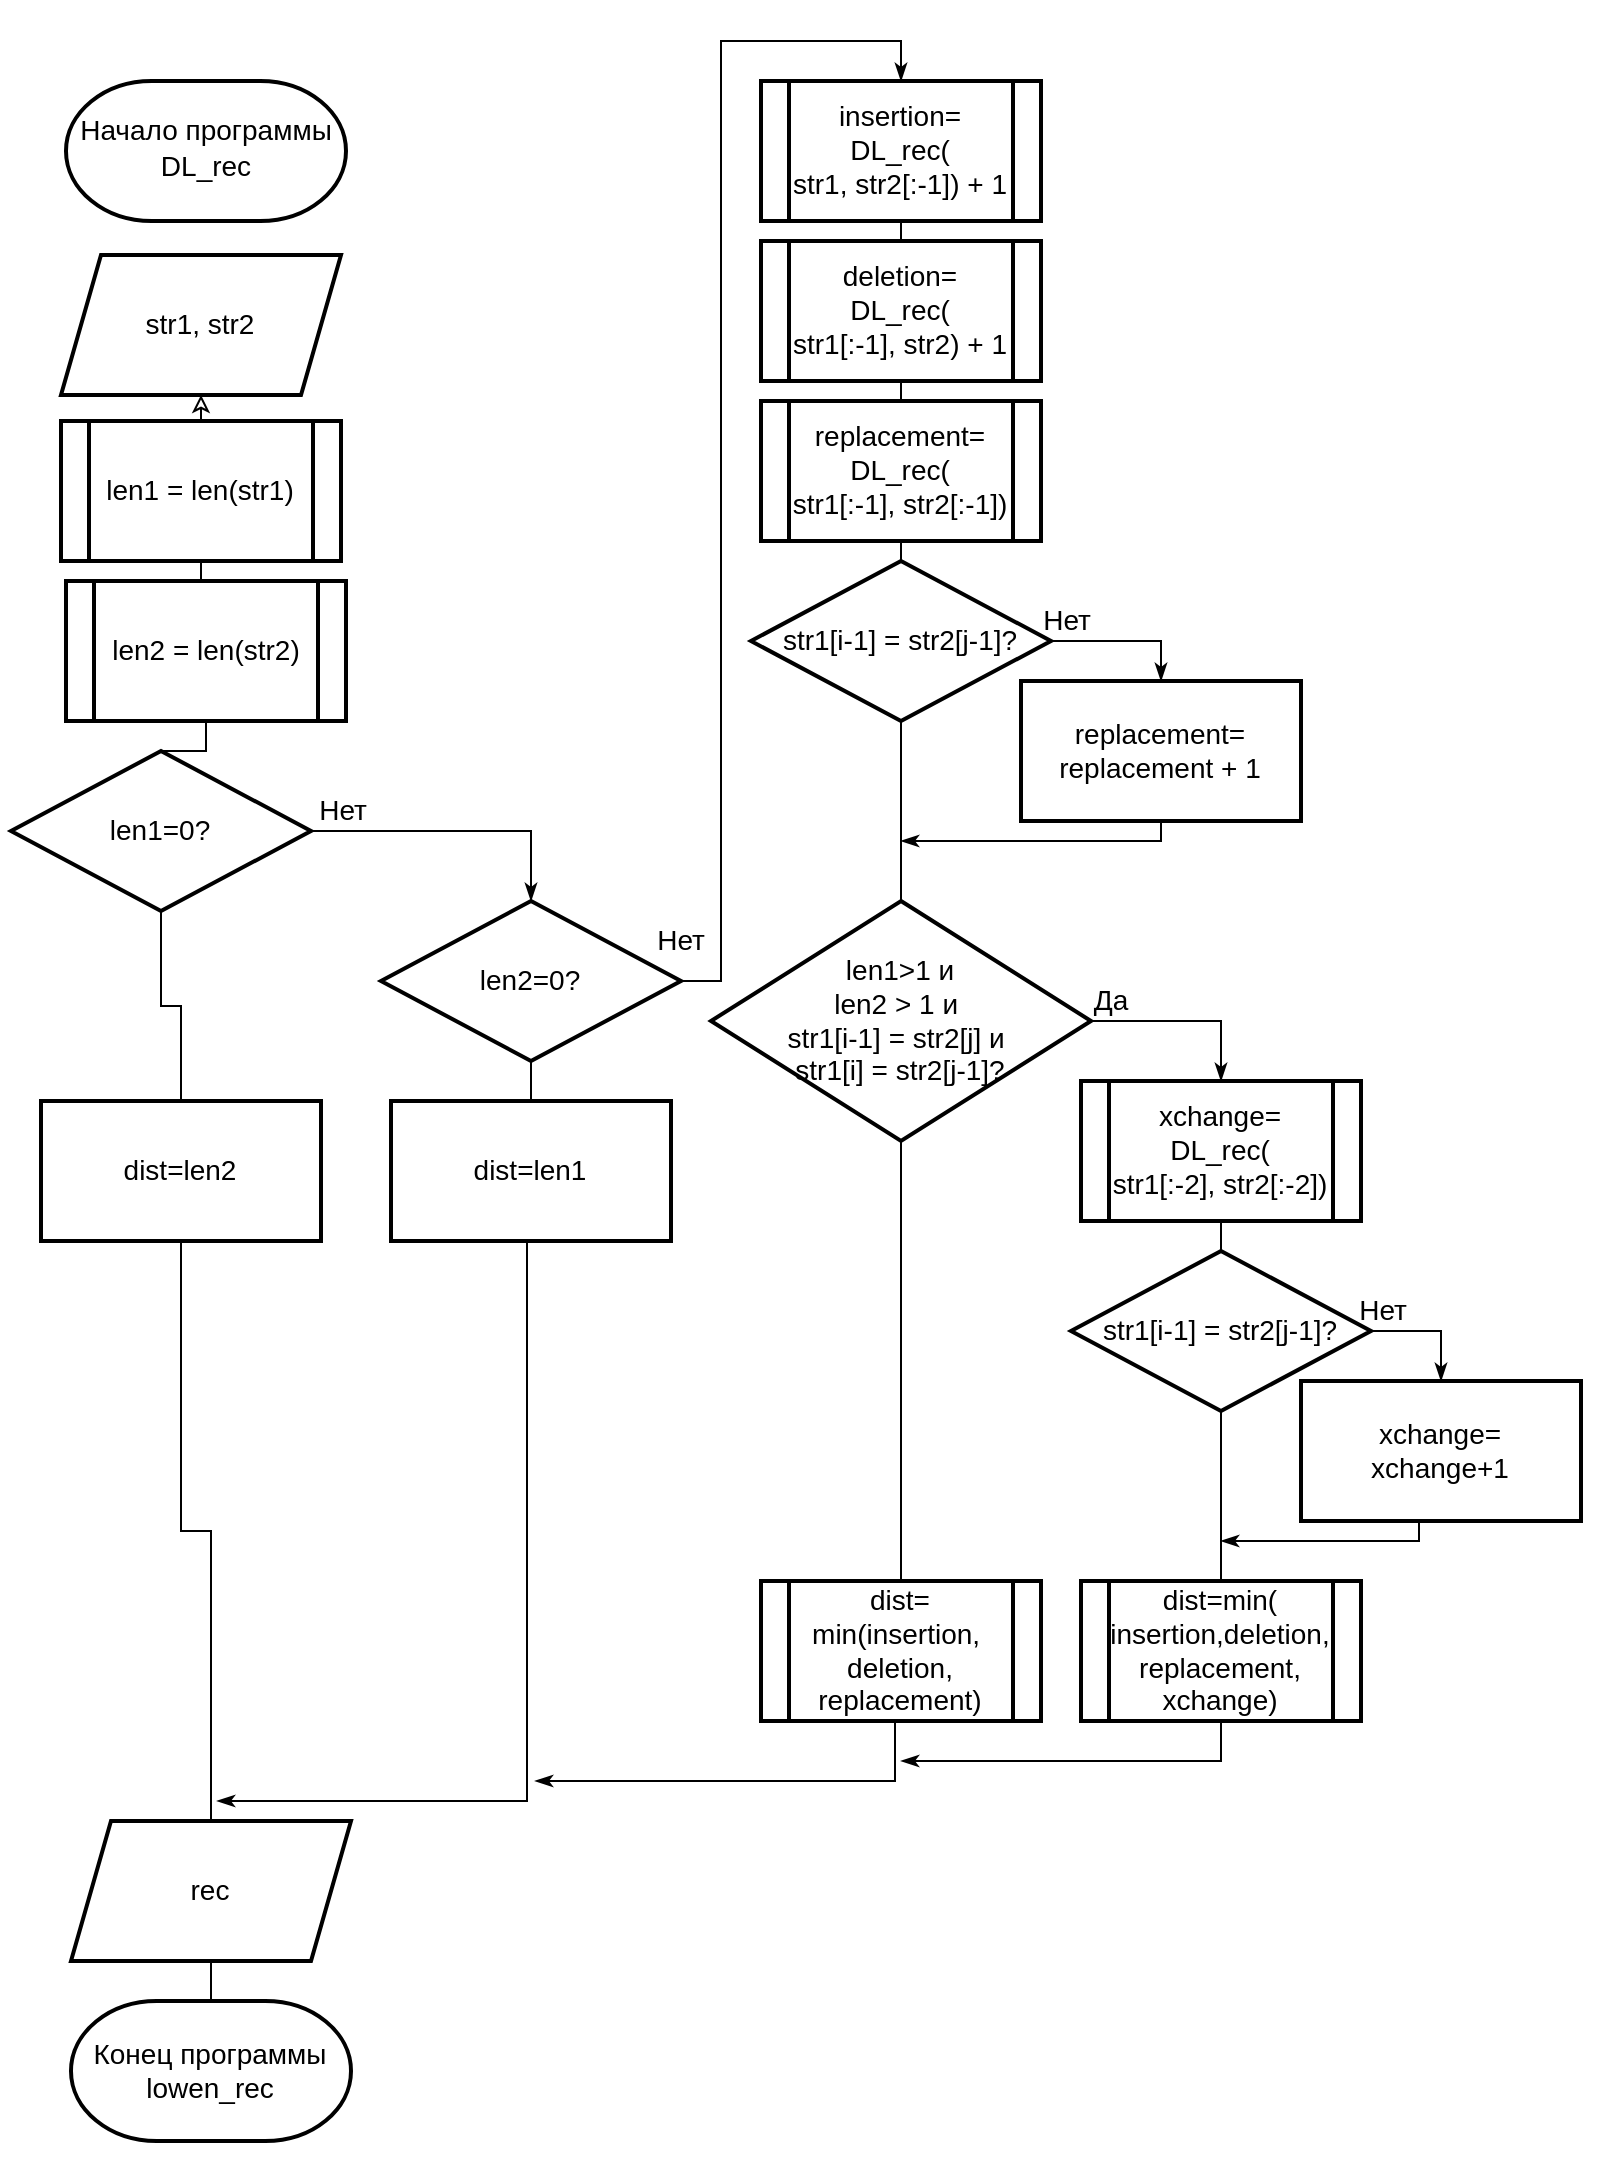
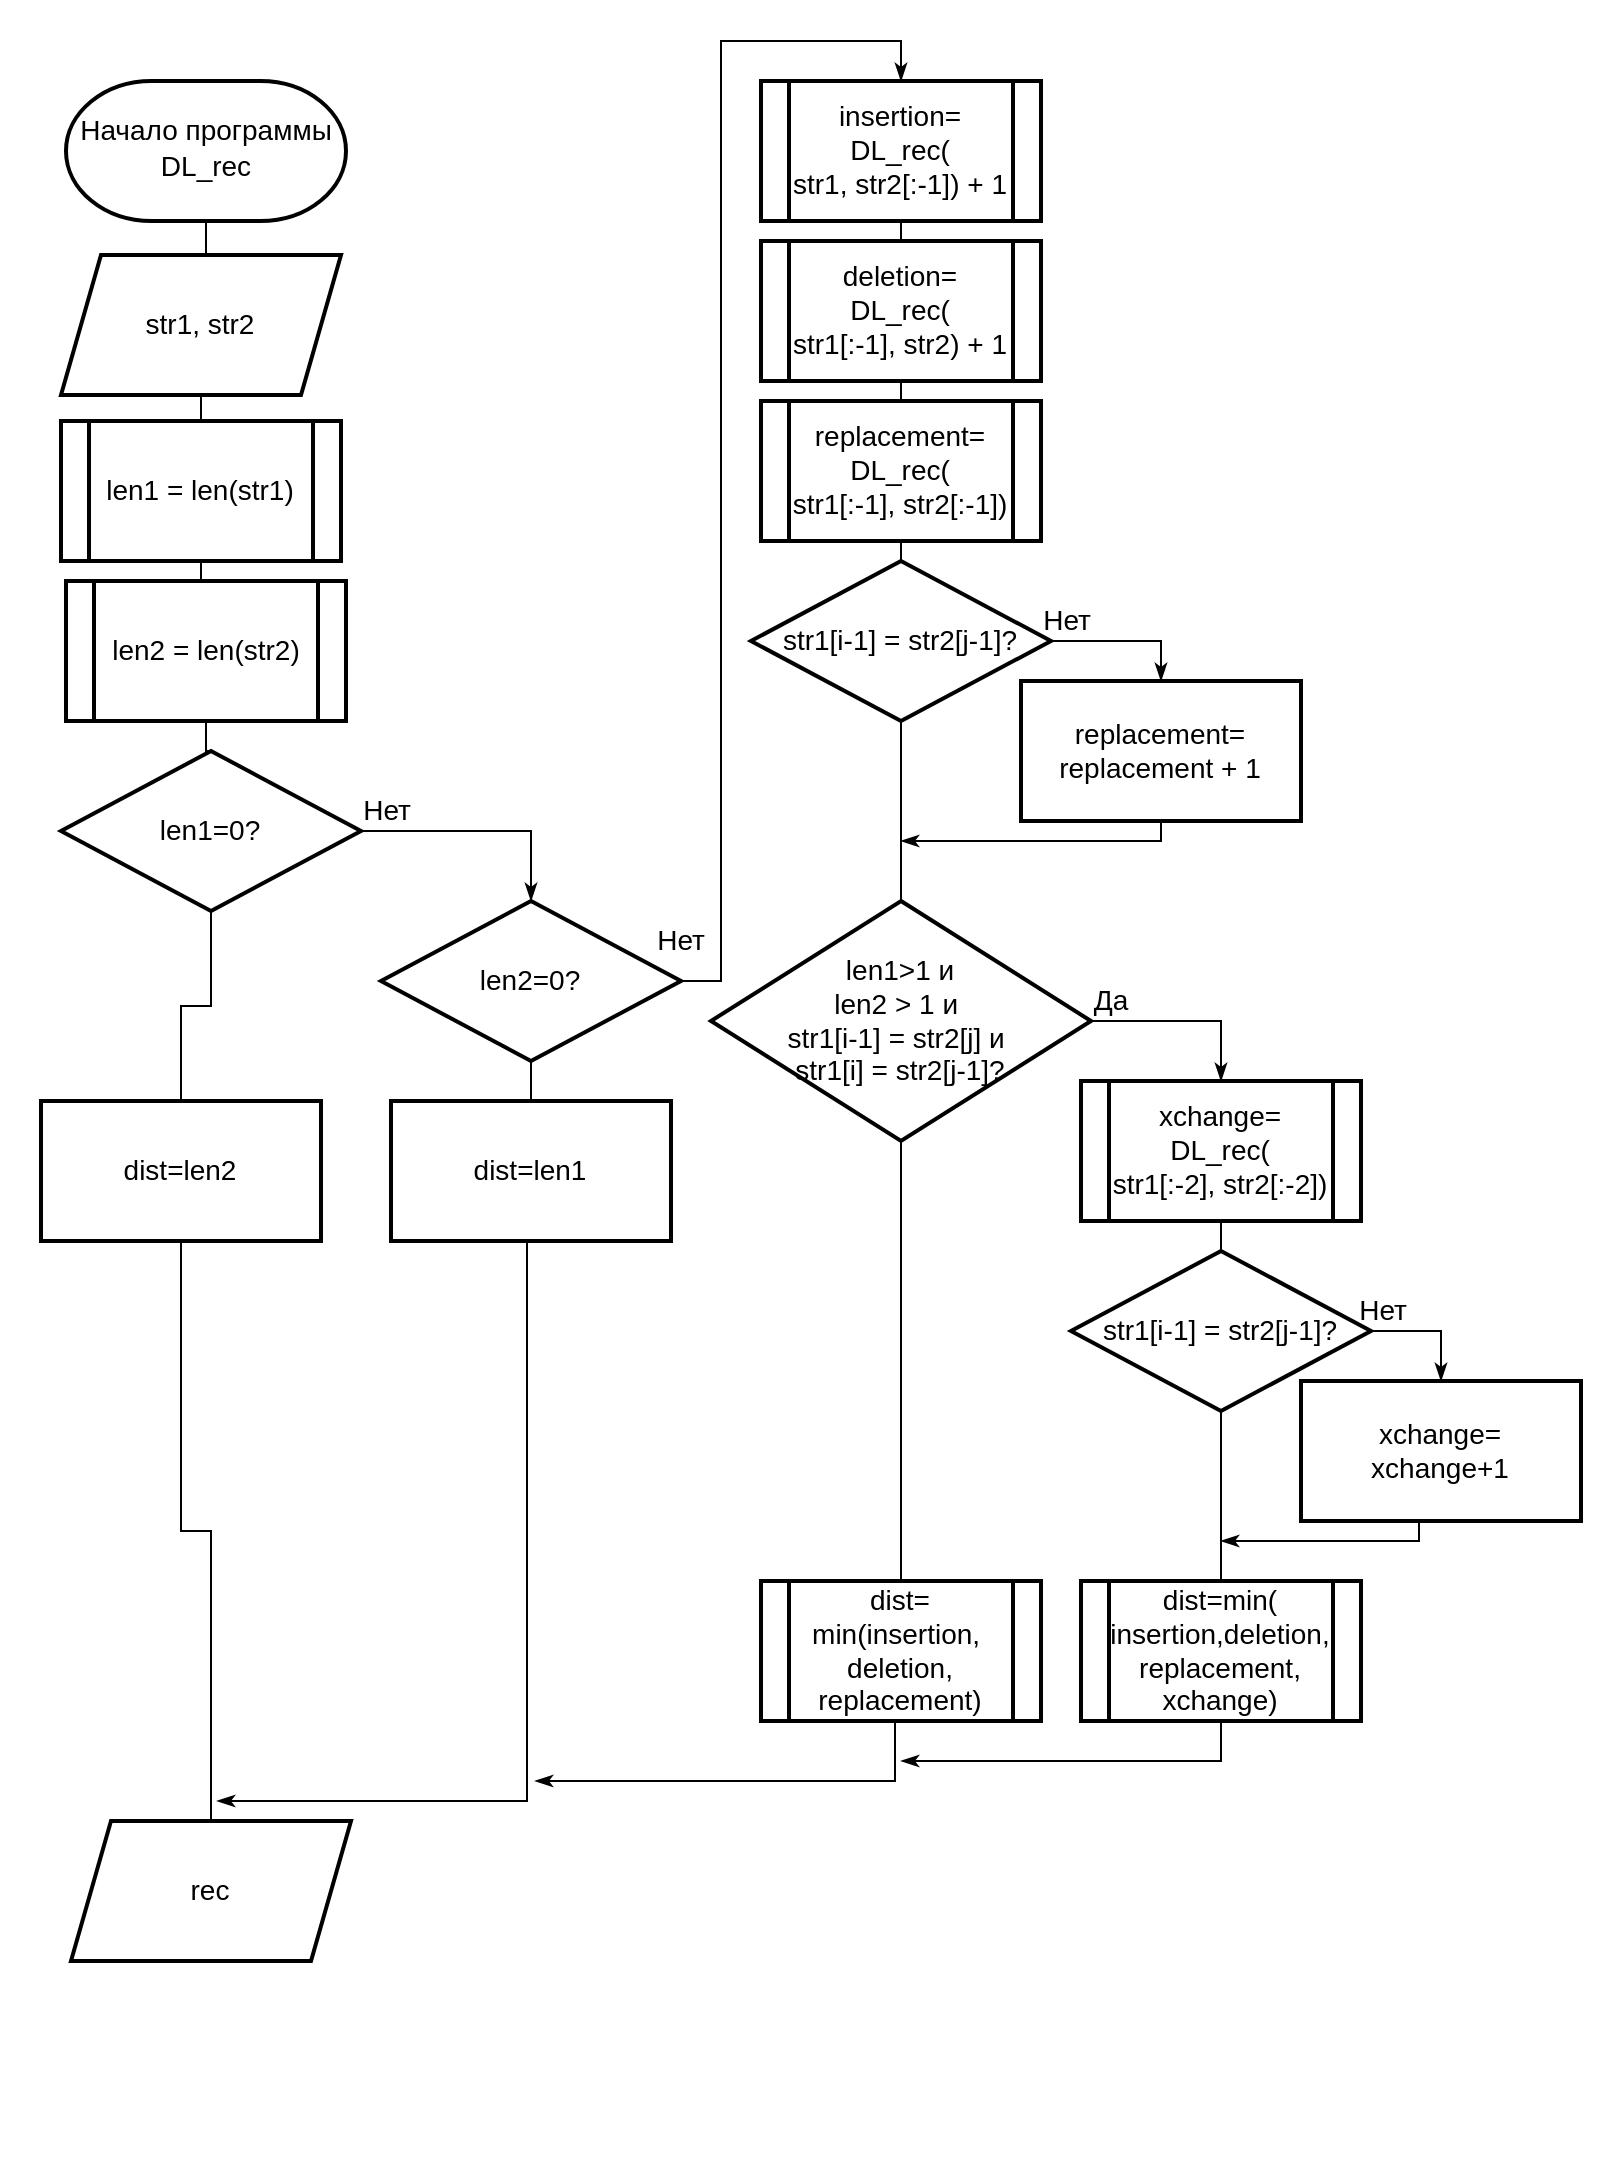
edge "Начало программы DL_rec" -- "str1, str2": added
edge "len1 = len(str1)" -> "str1, str2": arrowhead classic -> none
node "len1=0?": moved (161, 831) -> (211, 831)
edge "rec" -- "Конец программы lowen_rec": removed
node "Конец программы lowen_rec": removed
